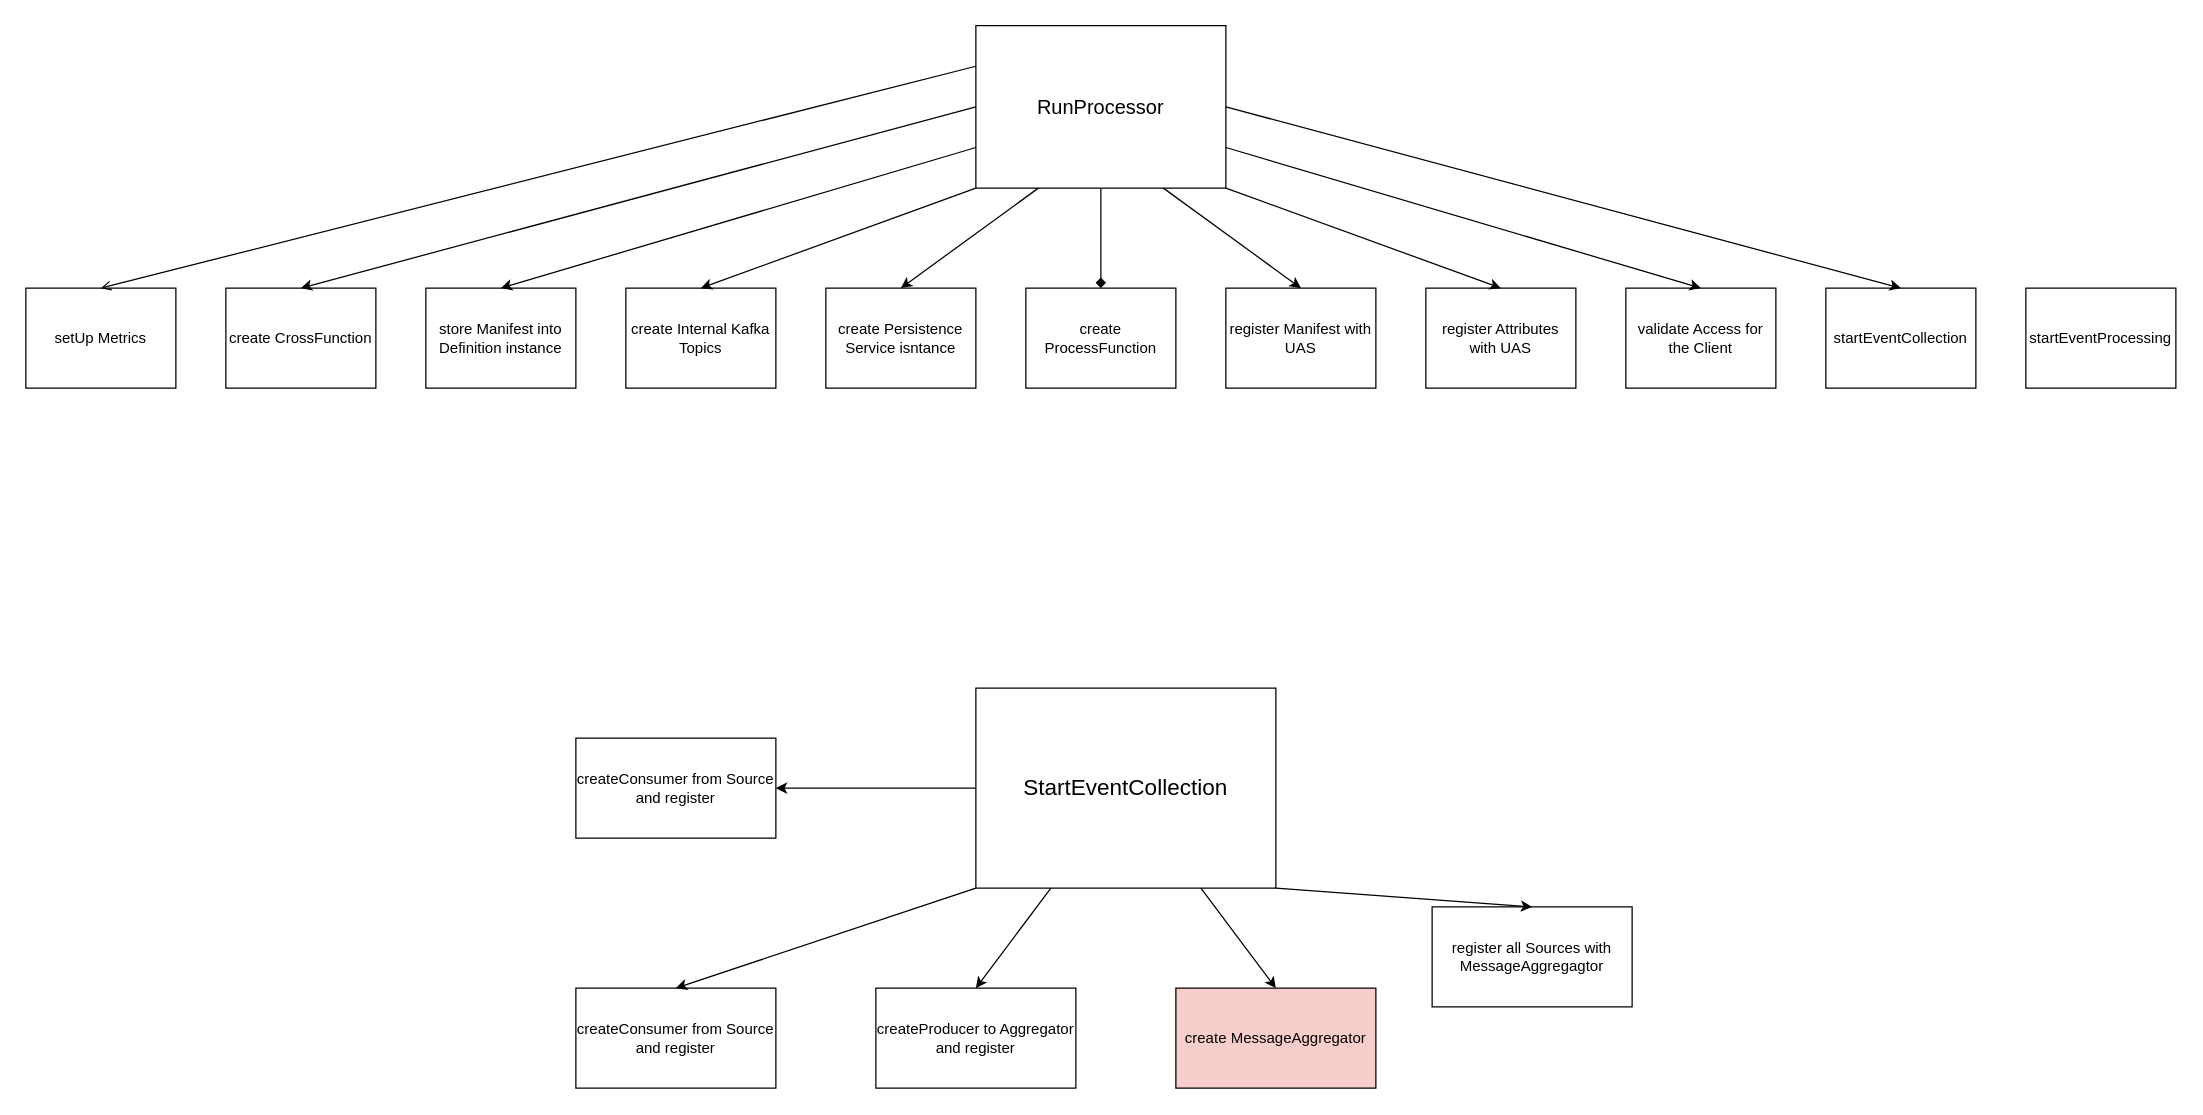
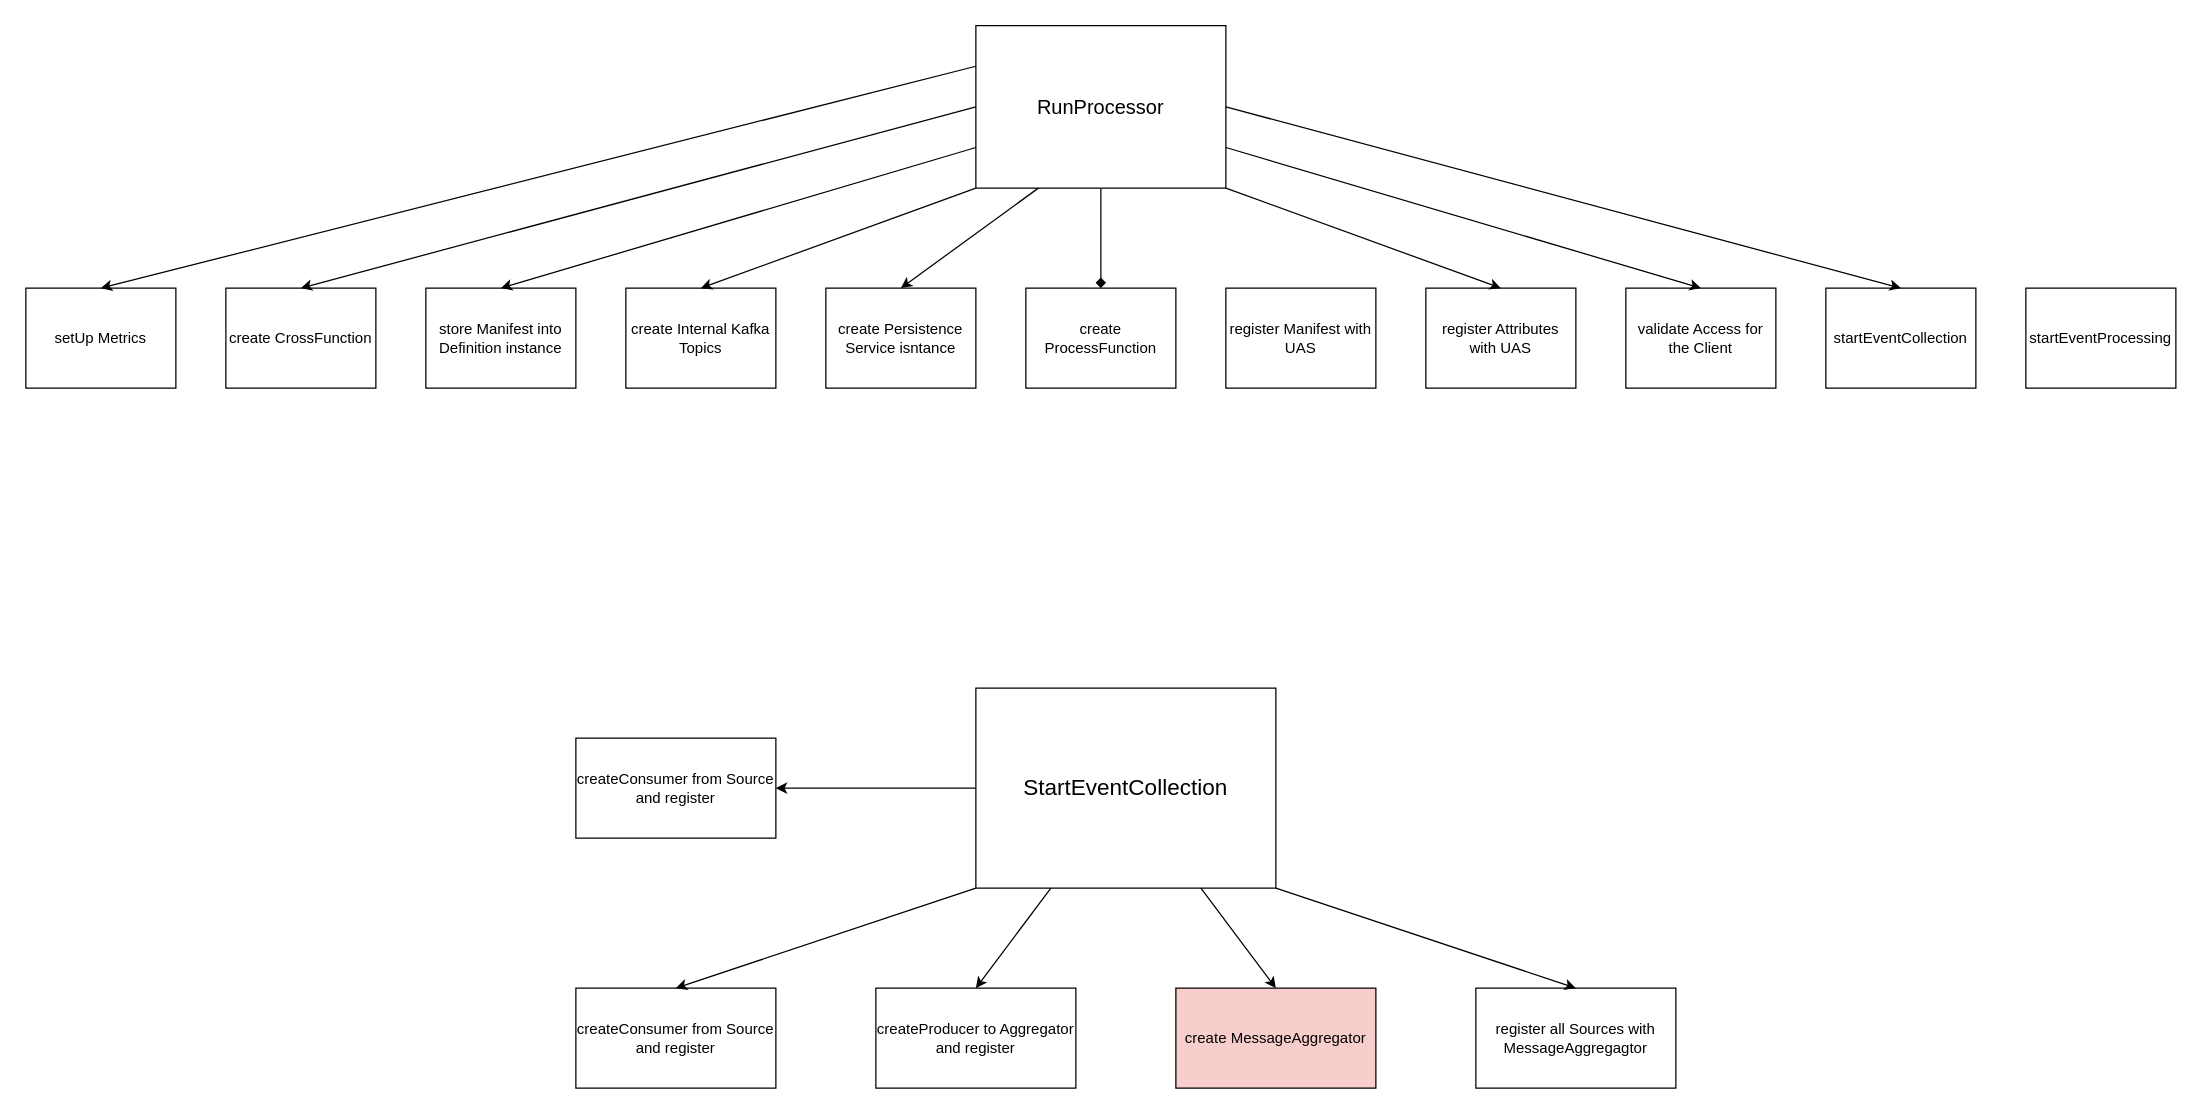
edge "RunProcessor" -> "register Manifest with UAS": removed
edge "RunProcessor" -> "setUp Metrics": arrowhead open -> classic
node "register all Sources with MessageAggregagtor": moved (1532, 957) -> (1576, 1038)
